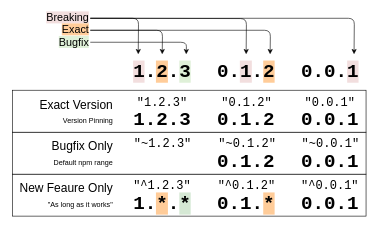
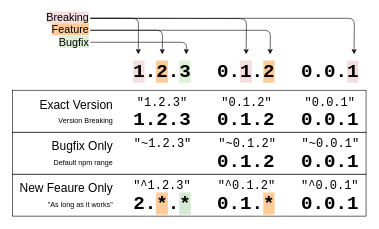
node "Exact": label "Exact" -> "Feature"
node "Exact Version Version Pinning": label "Exact Version Version Pinning" -> "Exact Version Version Breaking"
node "1.*.*": label "1.*.*" -> "2.*.*"
